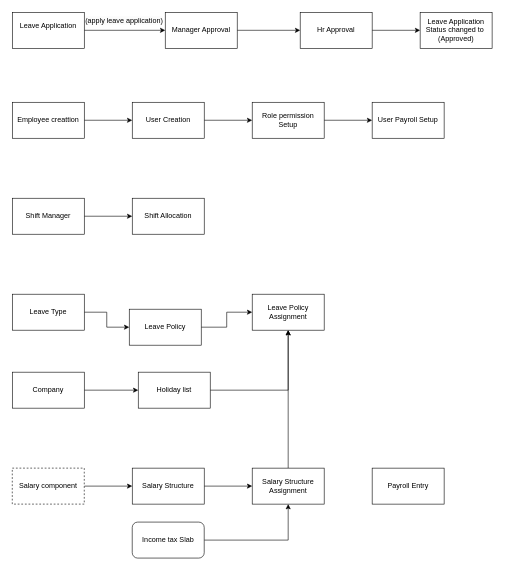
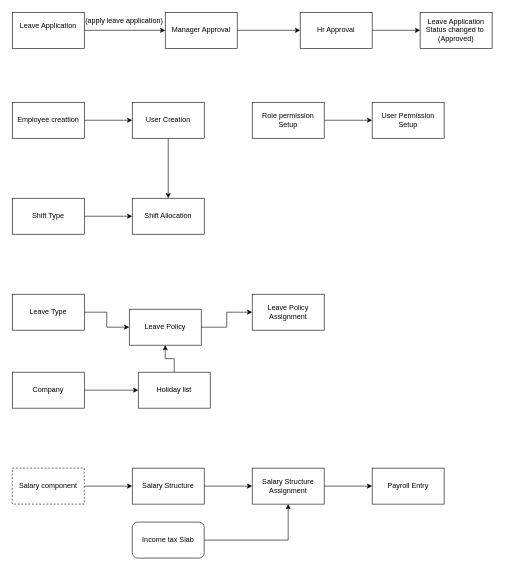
edge "User Creation" -> "Role permission Setup": now "User Creation" -> "Shift Allocation"
node "User Payroll Setup": label "User Payroll Setup" -> "User Permission Setup"
node "Shift Manager": label "Shift Manager" -> "Shift Type"
edge "Holiday list" -> "Leave Policy Assignment": now "Holiday list" -> "Leave Policy"
edge "Salary Structure Assignment" -> "Leave Policy Assignment": now "Salary Structure Assignment" -> "Payroll Entry"
